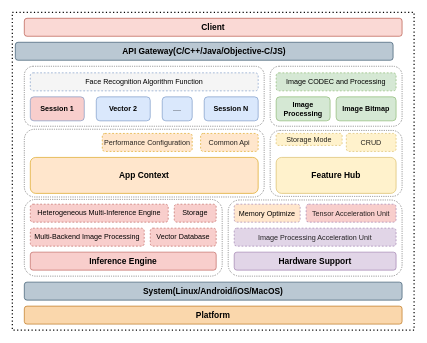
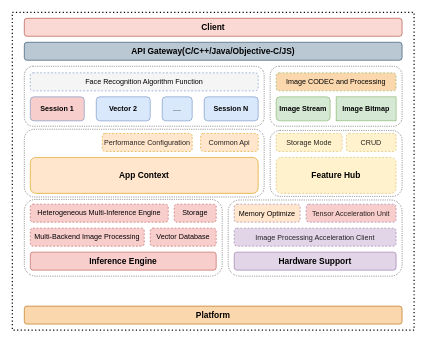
node "API Gateway(C/C++/Java/Objective-C/JS)": moved (204, 51) -> (213, 51)
node "Image CODEC and Processing": fillcolor #d5e8d4 -> #fad7ac
node "Image Processing": label "Image Processing" -> "Image Stream"
node "Image Bitmap": shape rounded rectangle -> rectangle
node "Storage Mode": size 66x12 -> 66x18
node "Feature Hub": style solid -> dashed
node "Image Processing Acceleration Unit": label "Image Processing Acceleration Unit" -> "Image Processing Acceleration Client"
node "System(Linux/Android/iOS/MacOS)": removed
